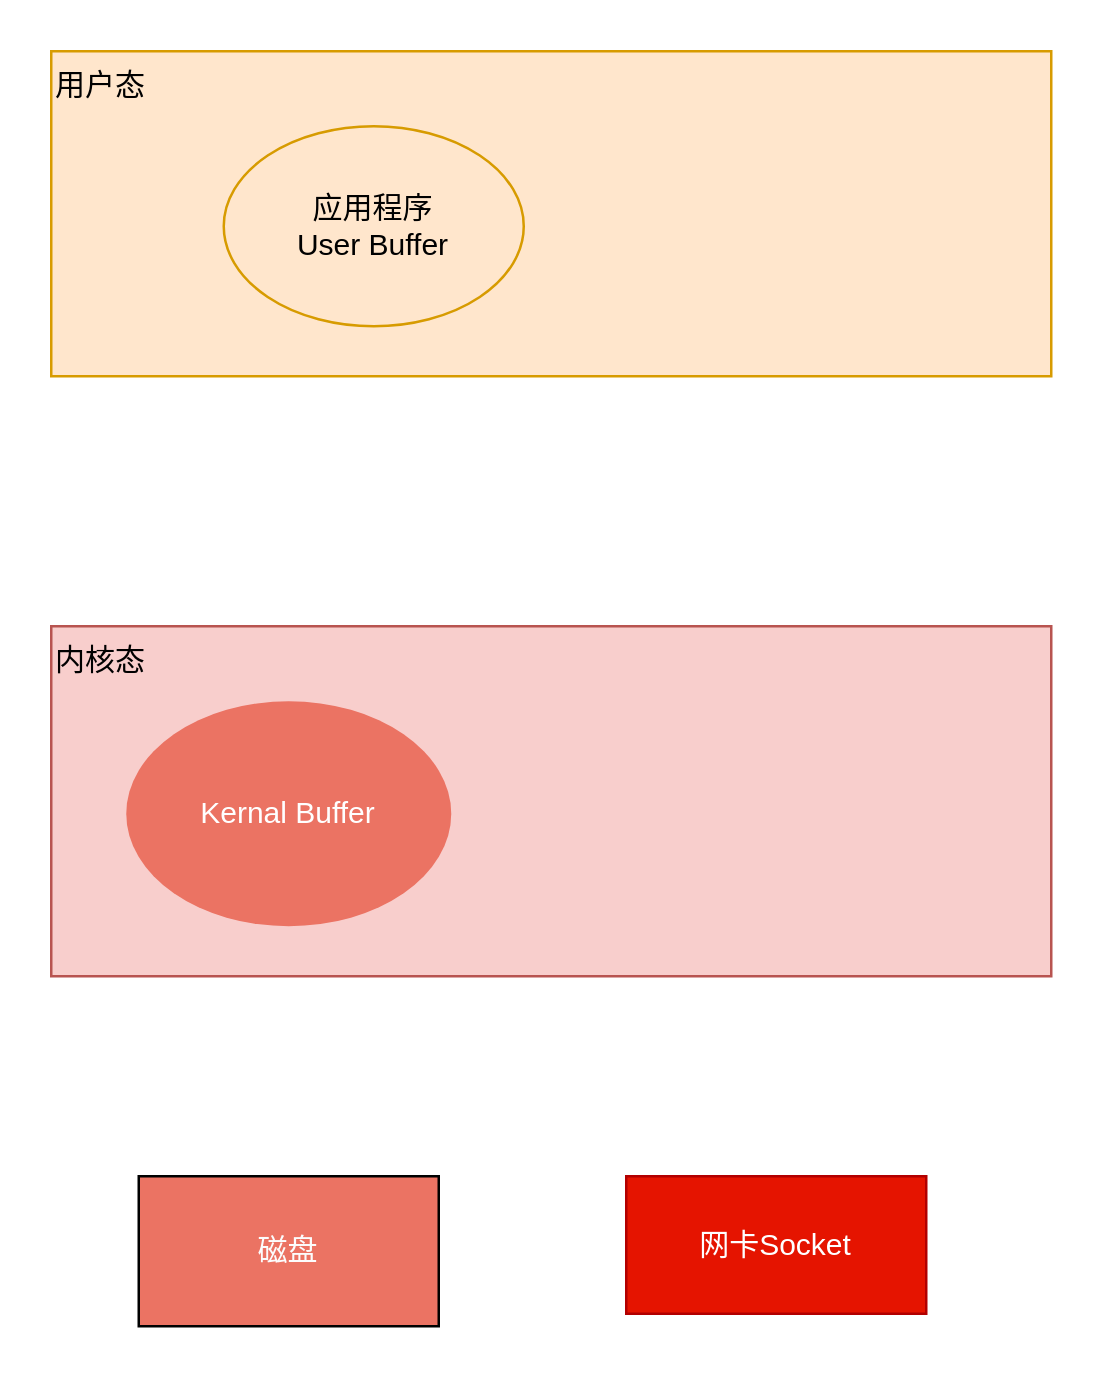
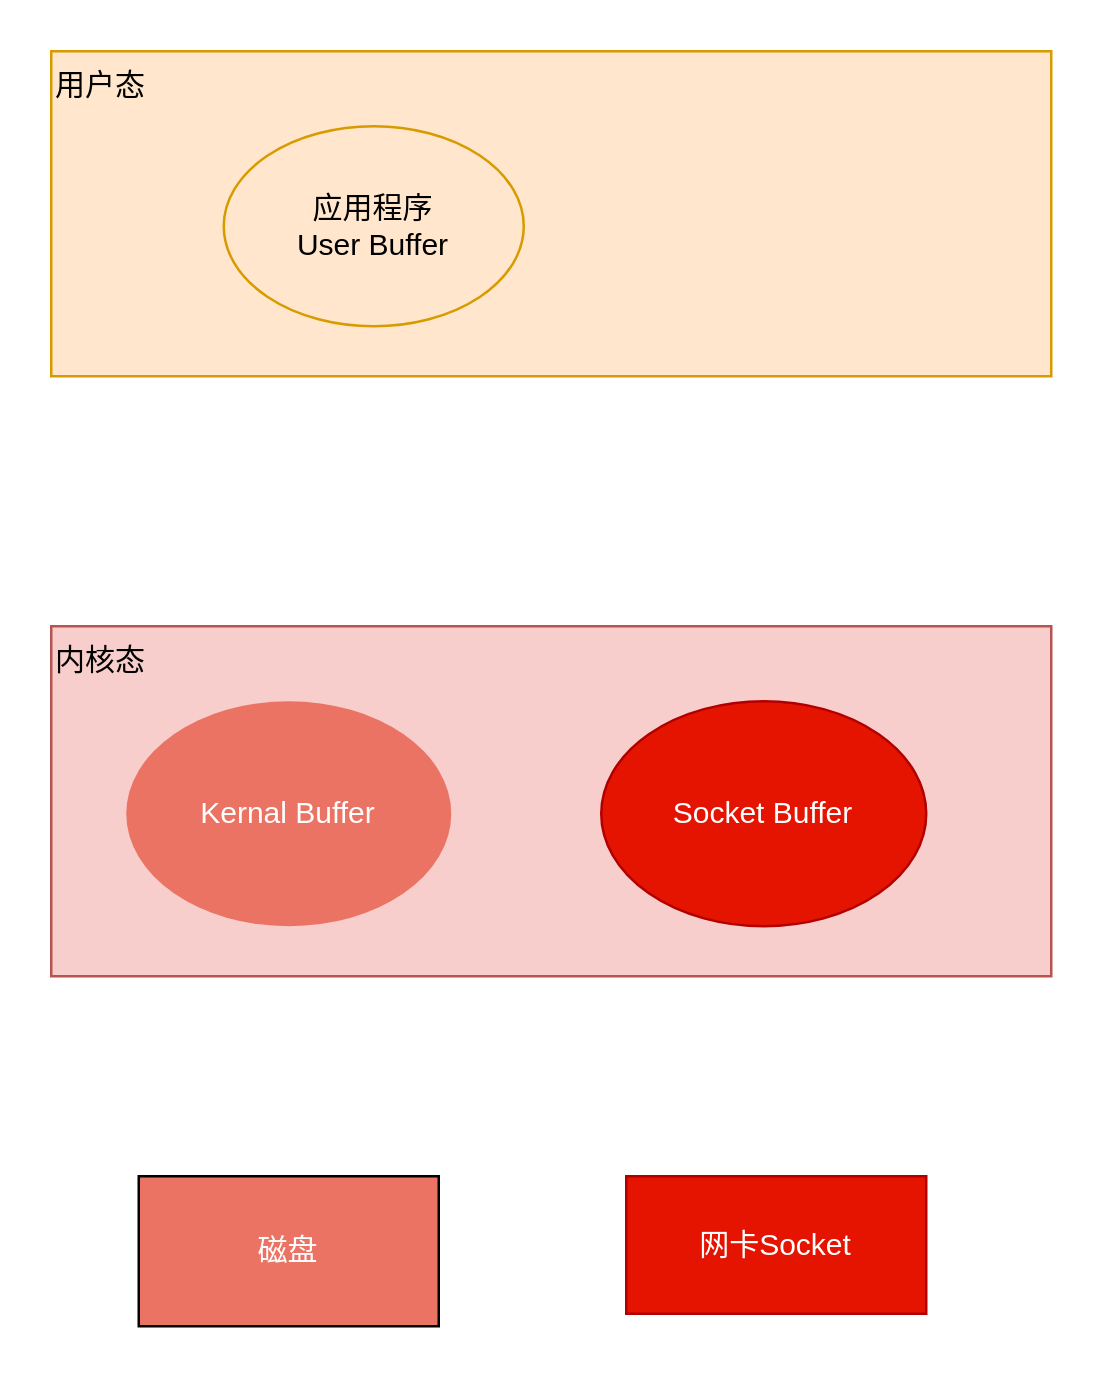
node "Socket Buffer": added
